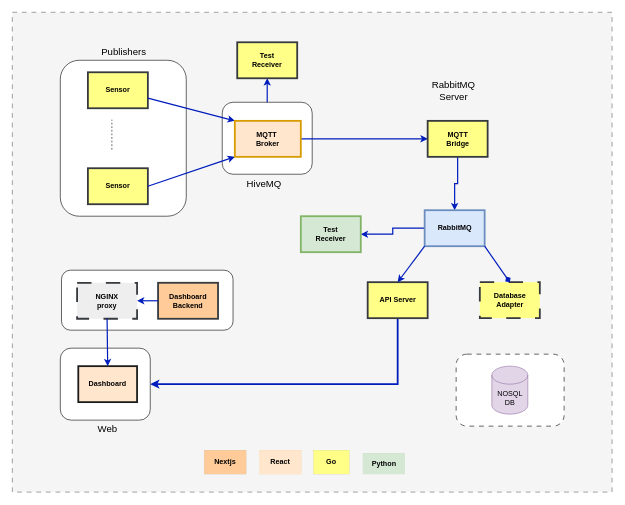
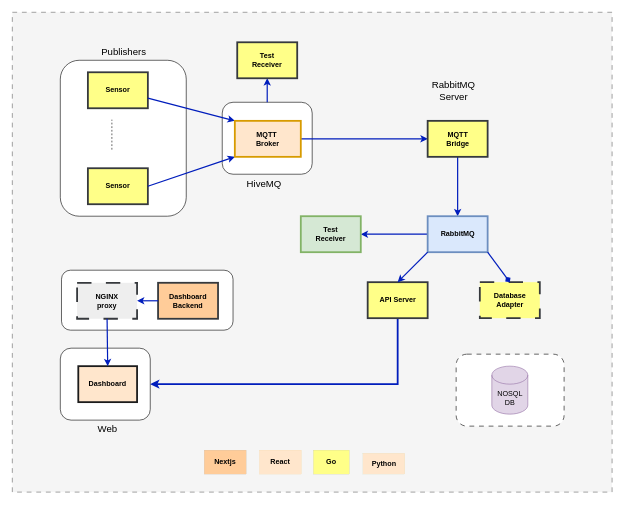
node "RabbitMQ": moved (455, 228) -> (458, 234)
node "Python": fillcolor #d5e8d4 -> #ffe6cc
